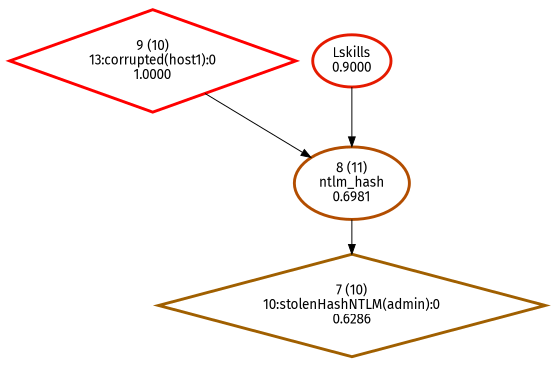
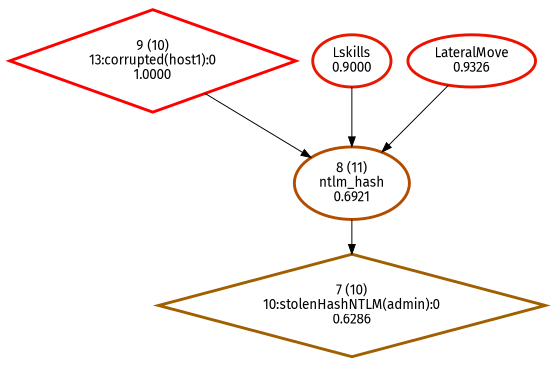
node "LateralMove 0.9326": added
node "8 (11) ntlm_hash 0.6981": label "8 (11) ntlm_hash 0.6981" -> "8 (11) ntlm_hash 0.6921"
